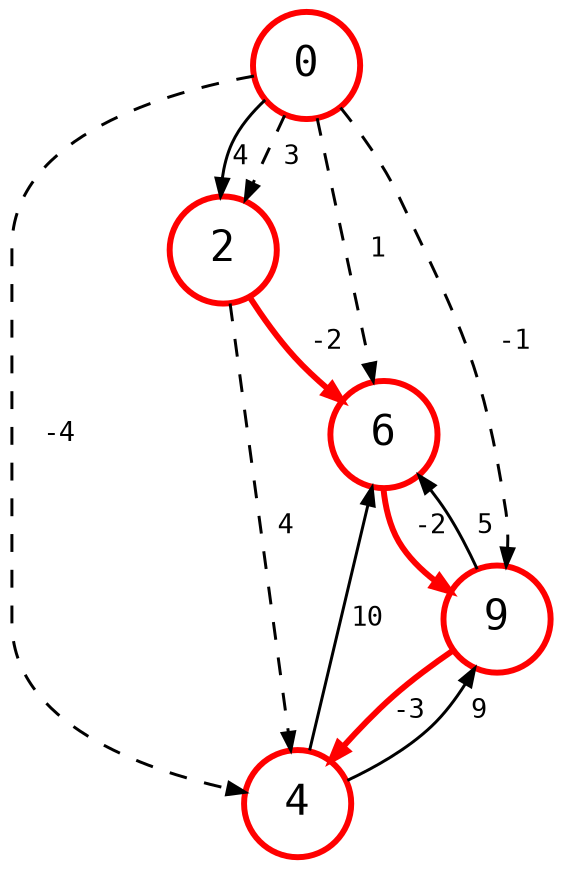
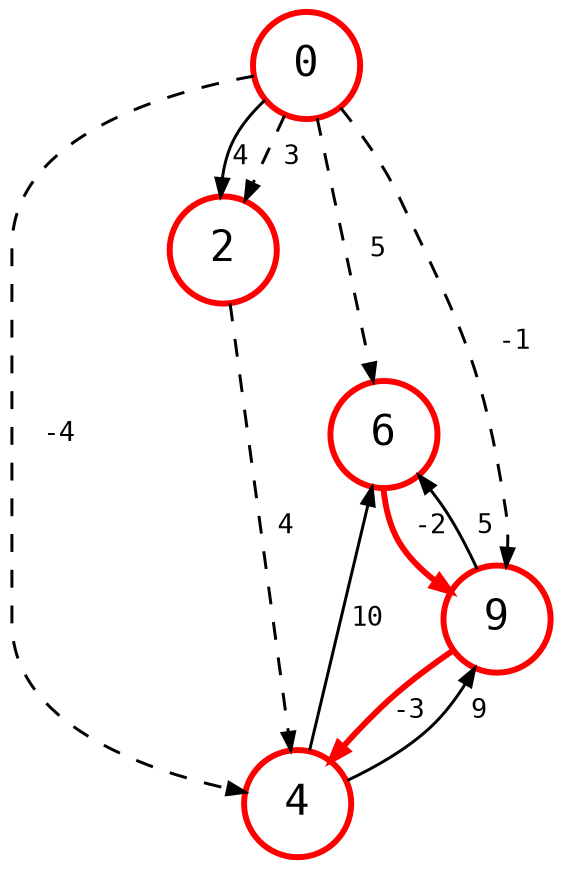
edge "0" -> "6": label " 1" -> " 5"
edge "2" -> "6": removed, label "-2"
